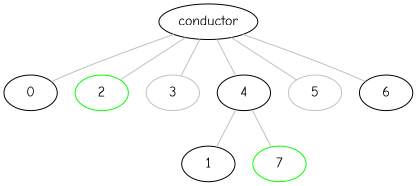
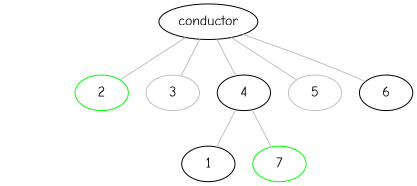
node "0": removed
